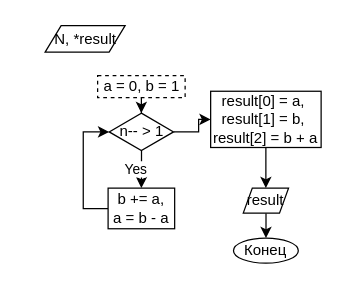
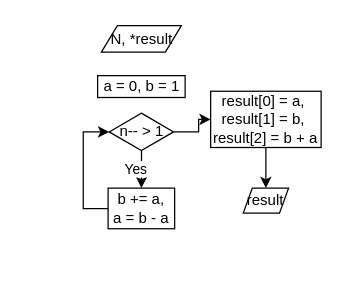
node "N, *result": moved (85, 39) -> (141, 39)
node "a = 0, b = 1": style dashed -> solid
edge "a = 0, b = 1" -> "n-- > 1": removed
edge "result" -> "Конец": removed
node "Конец": removed
